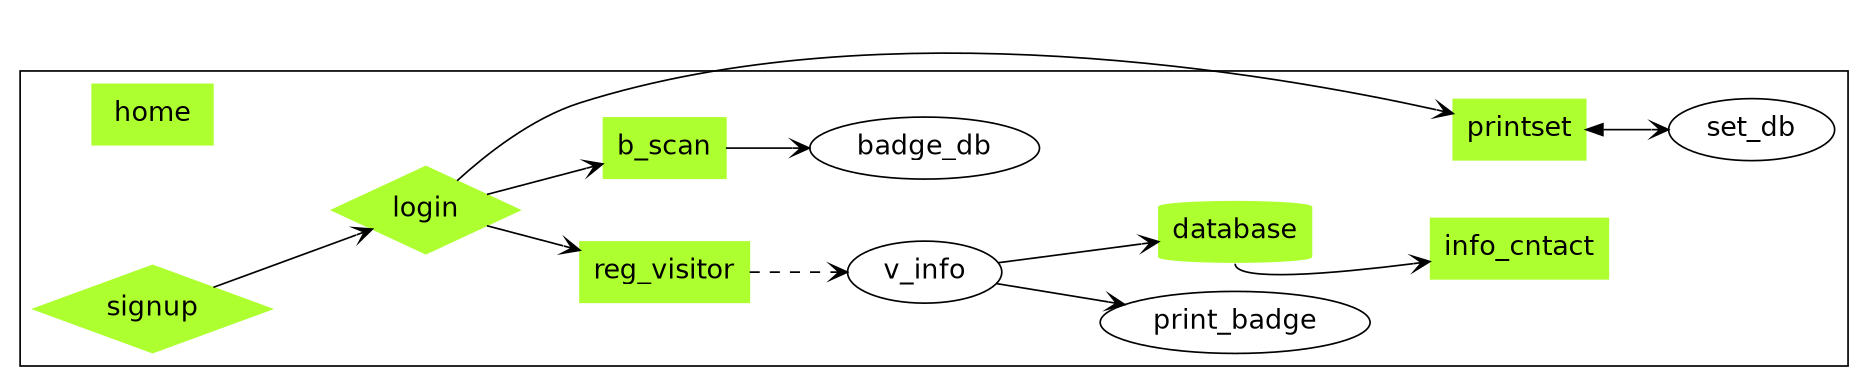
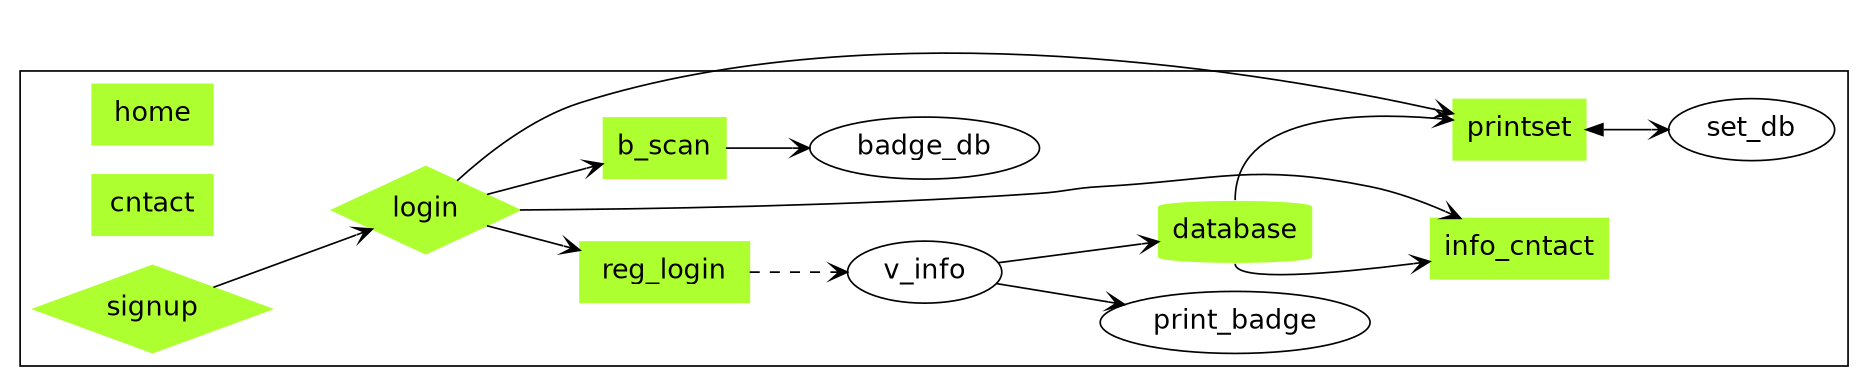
edge "database" -> "printset": added
edge "login" -> "info_cntact": added
node "cntact": added
node "reg_visitor": label "reg_visitor" -> "reg_login"
